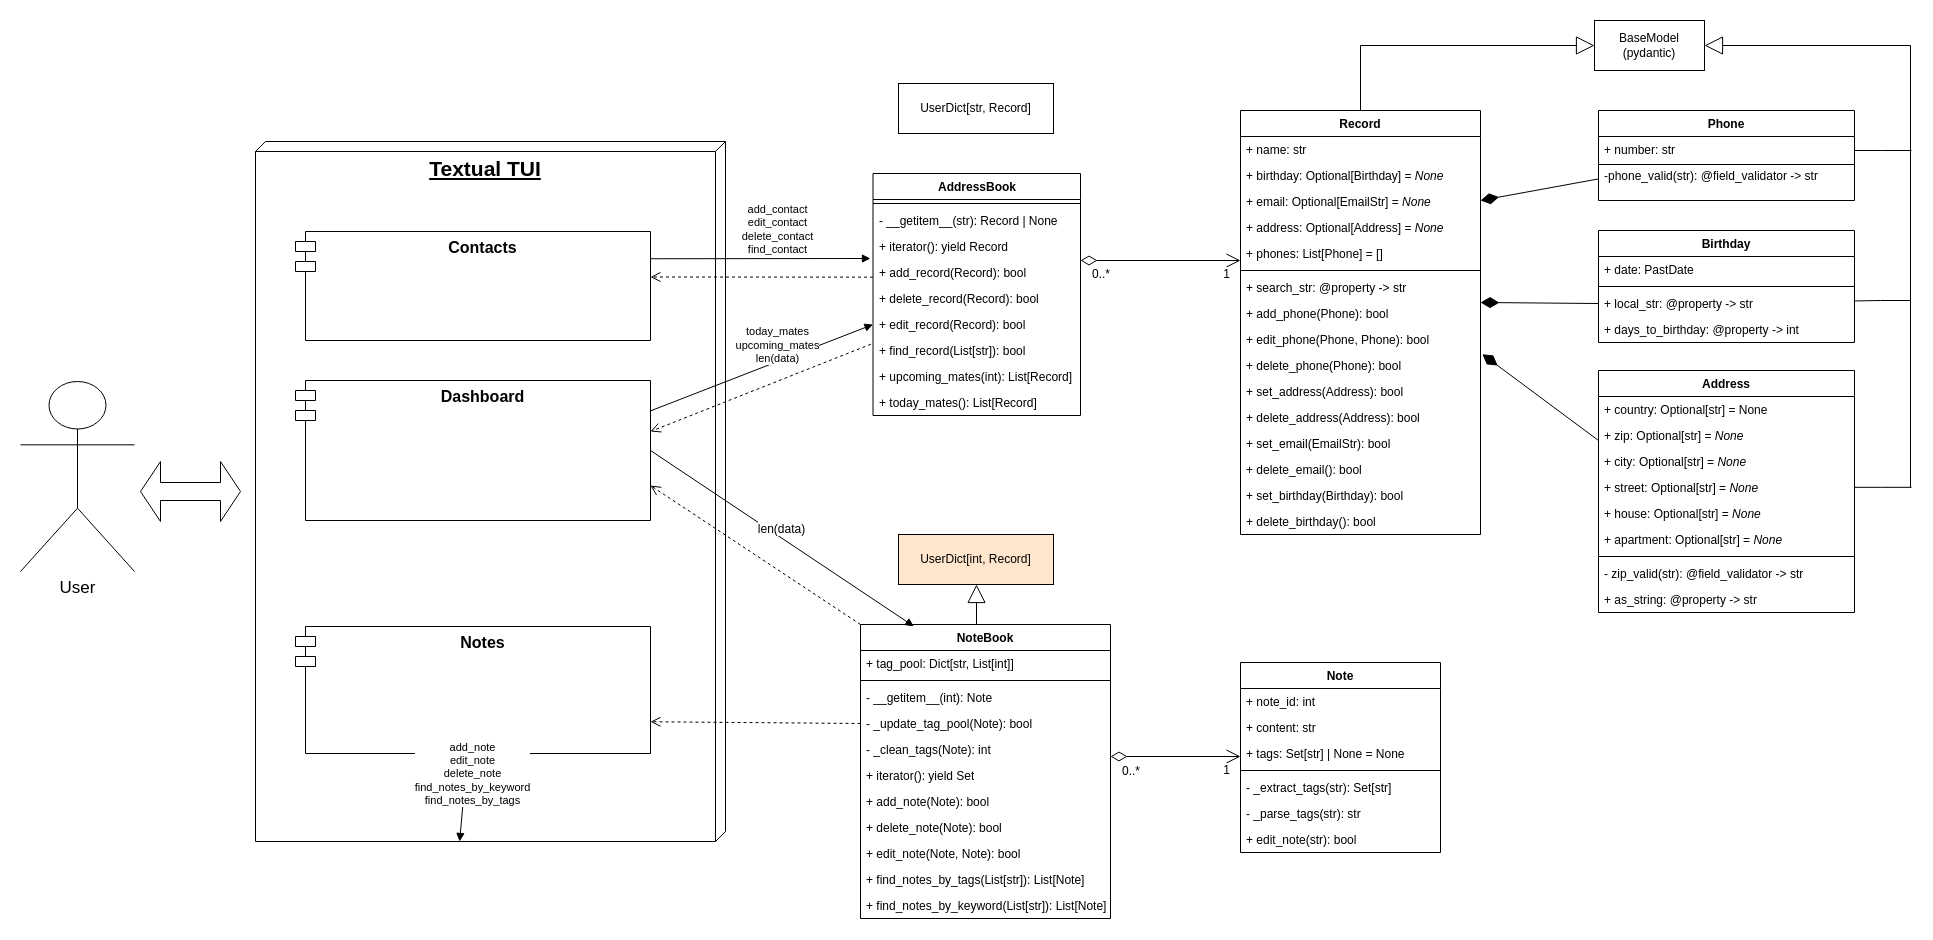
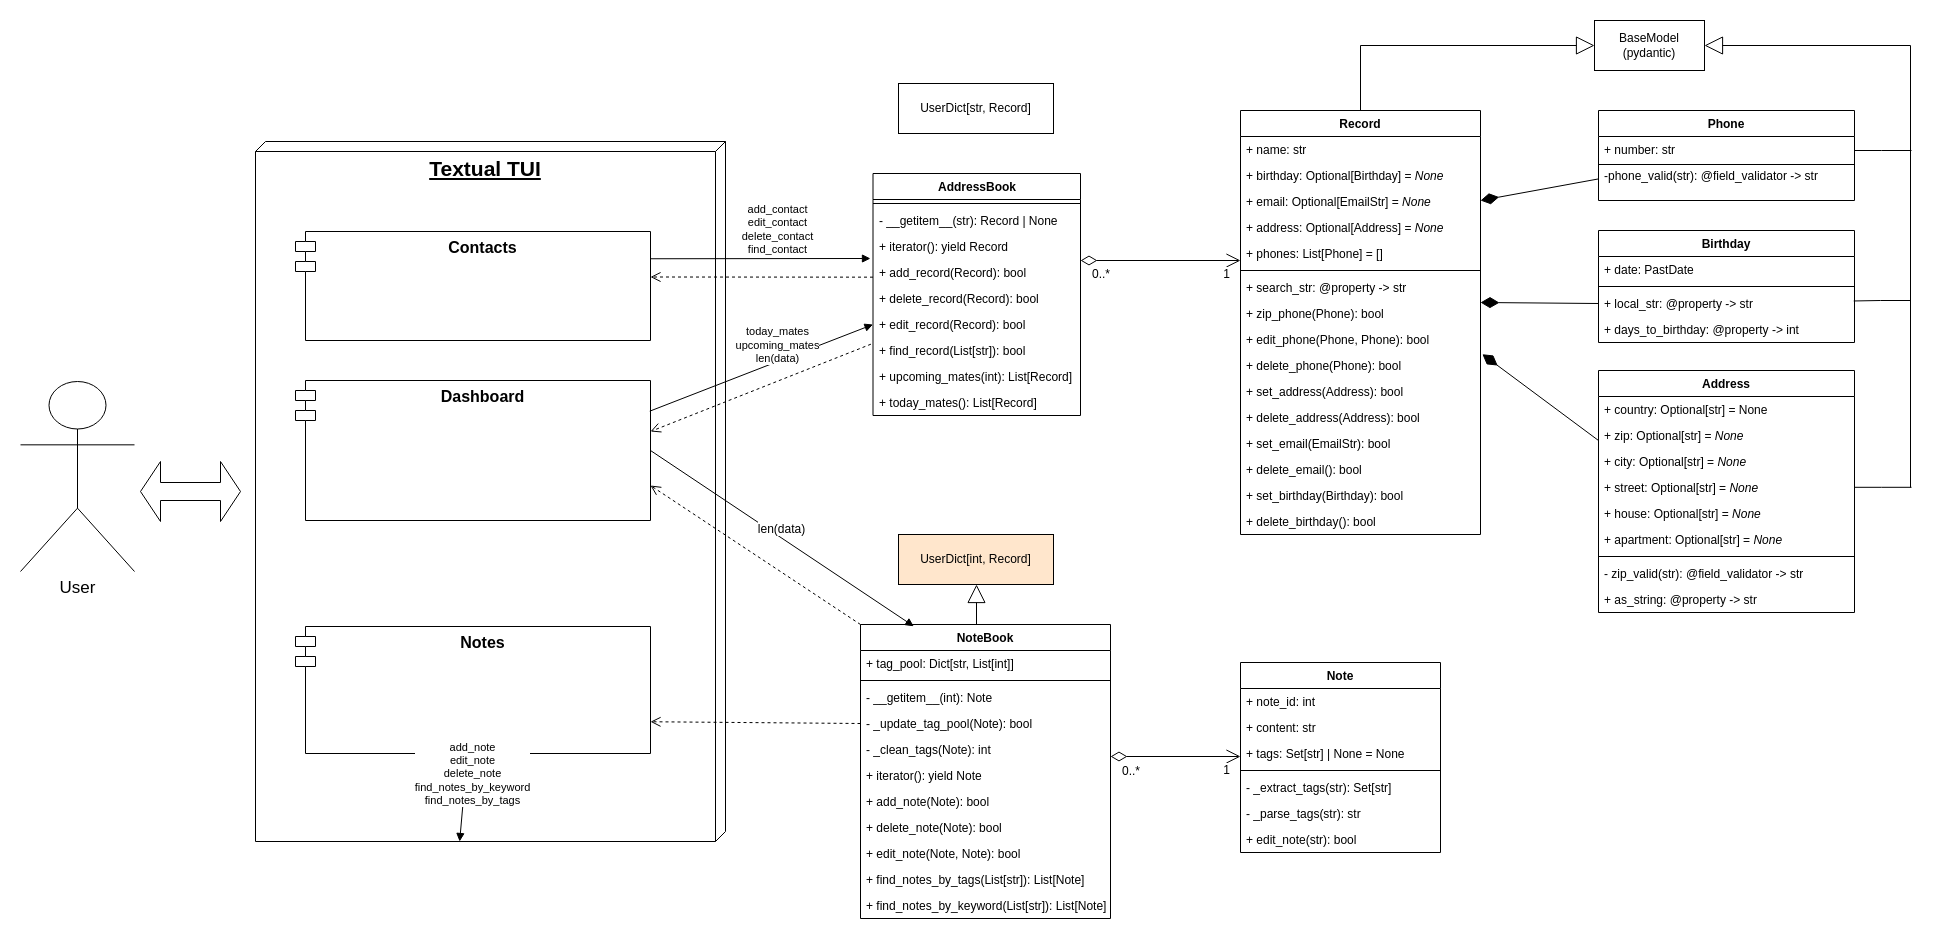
node "+ add_phone(Phone): bool": label "+ add_phone(Phone): bool" -> "+ zip_phone(Phone): bool"
node "+ iterator(): yield Set": label "+ iterator(): yield Set" -> "+ iterator(): yield Note"
